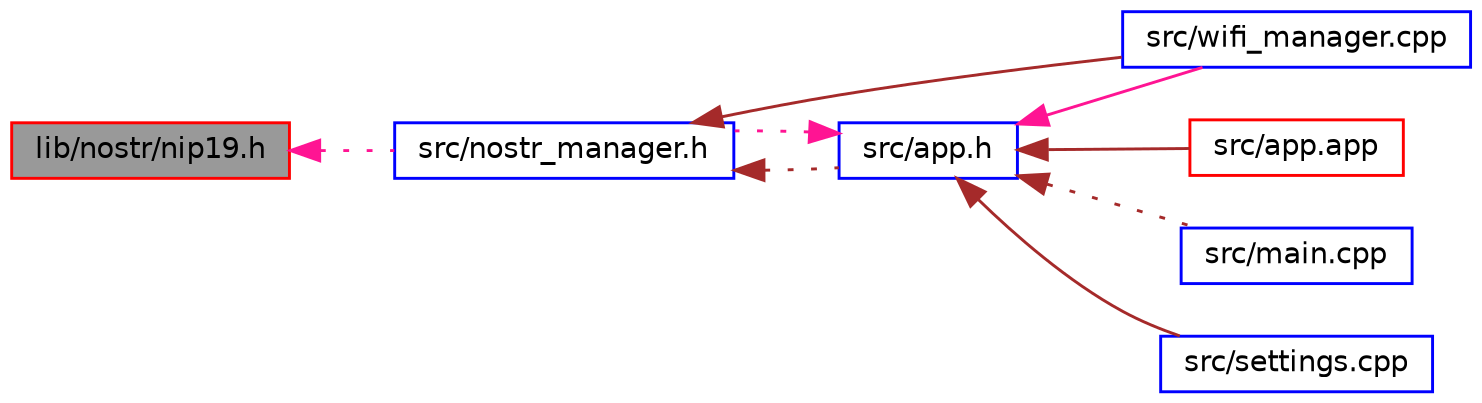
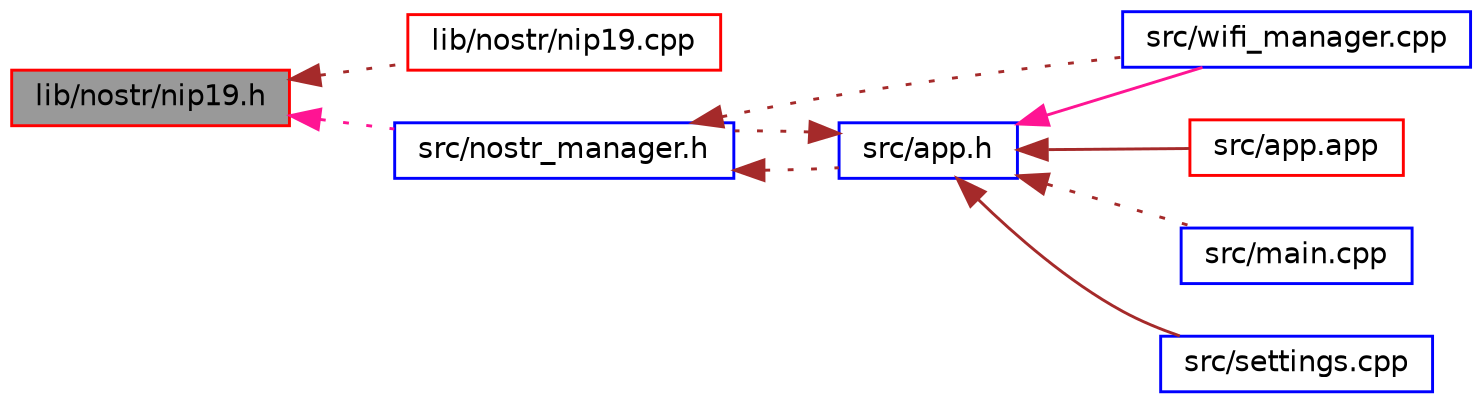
node "lib/nostr/nip19.cpp": added
edge "src/wifi_manager.cpp" -> "src/nostr_manager.h": style solid -> dotted
edge "src/nostr_manager.h" -> "src/app.h": color deeppink -> brown
